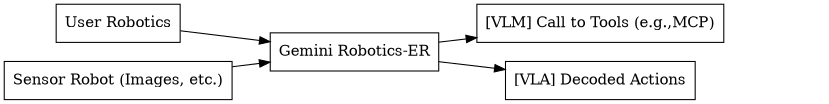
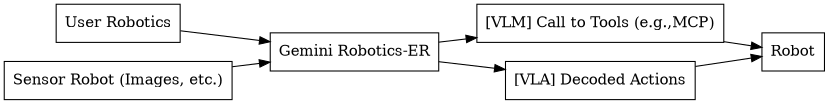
node "Robot": added
